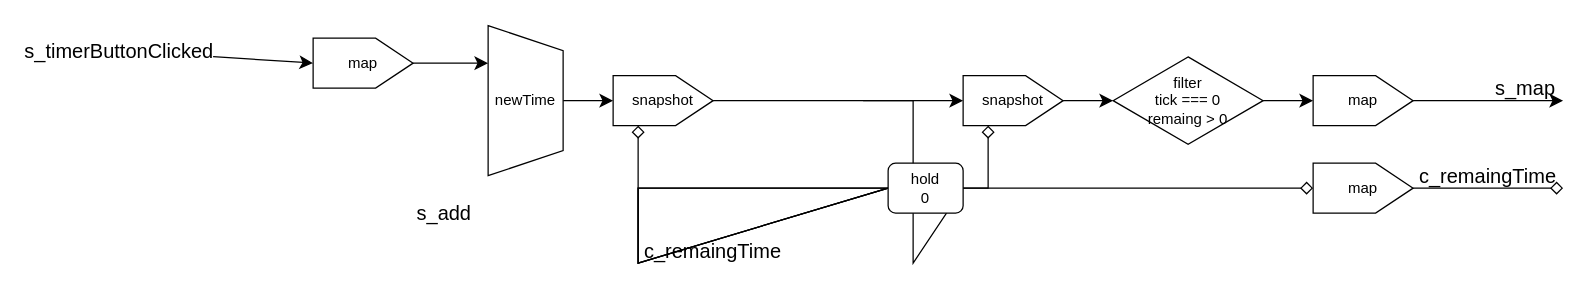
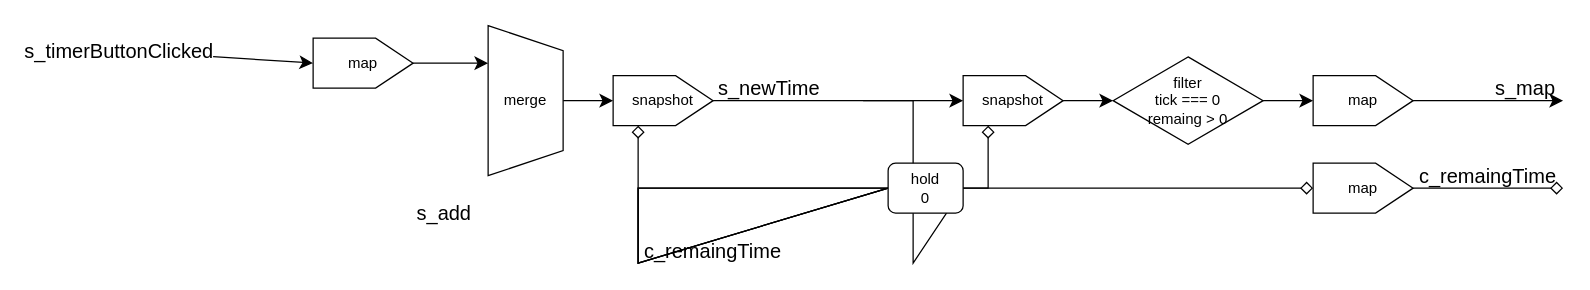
node "s_newTime": added
node "newTime": label "newTime" -> "merge"
